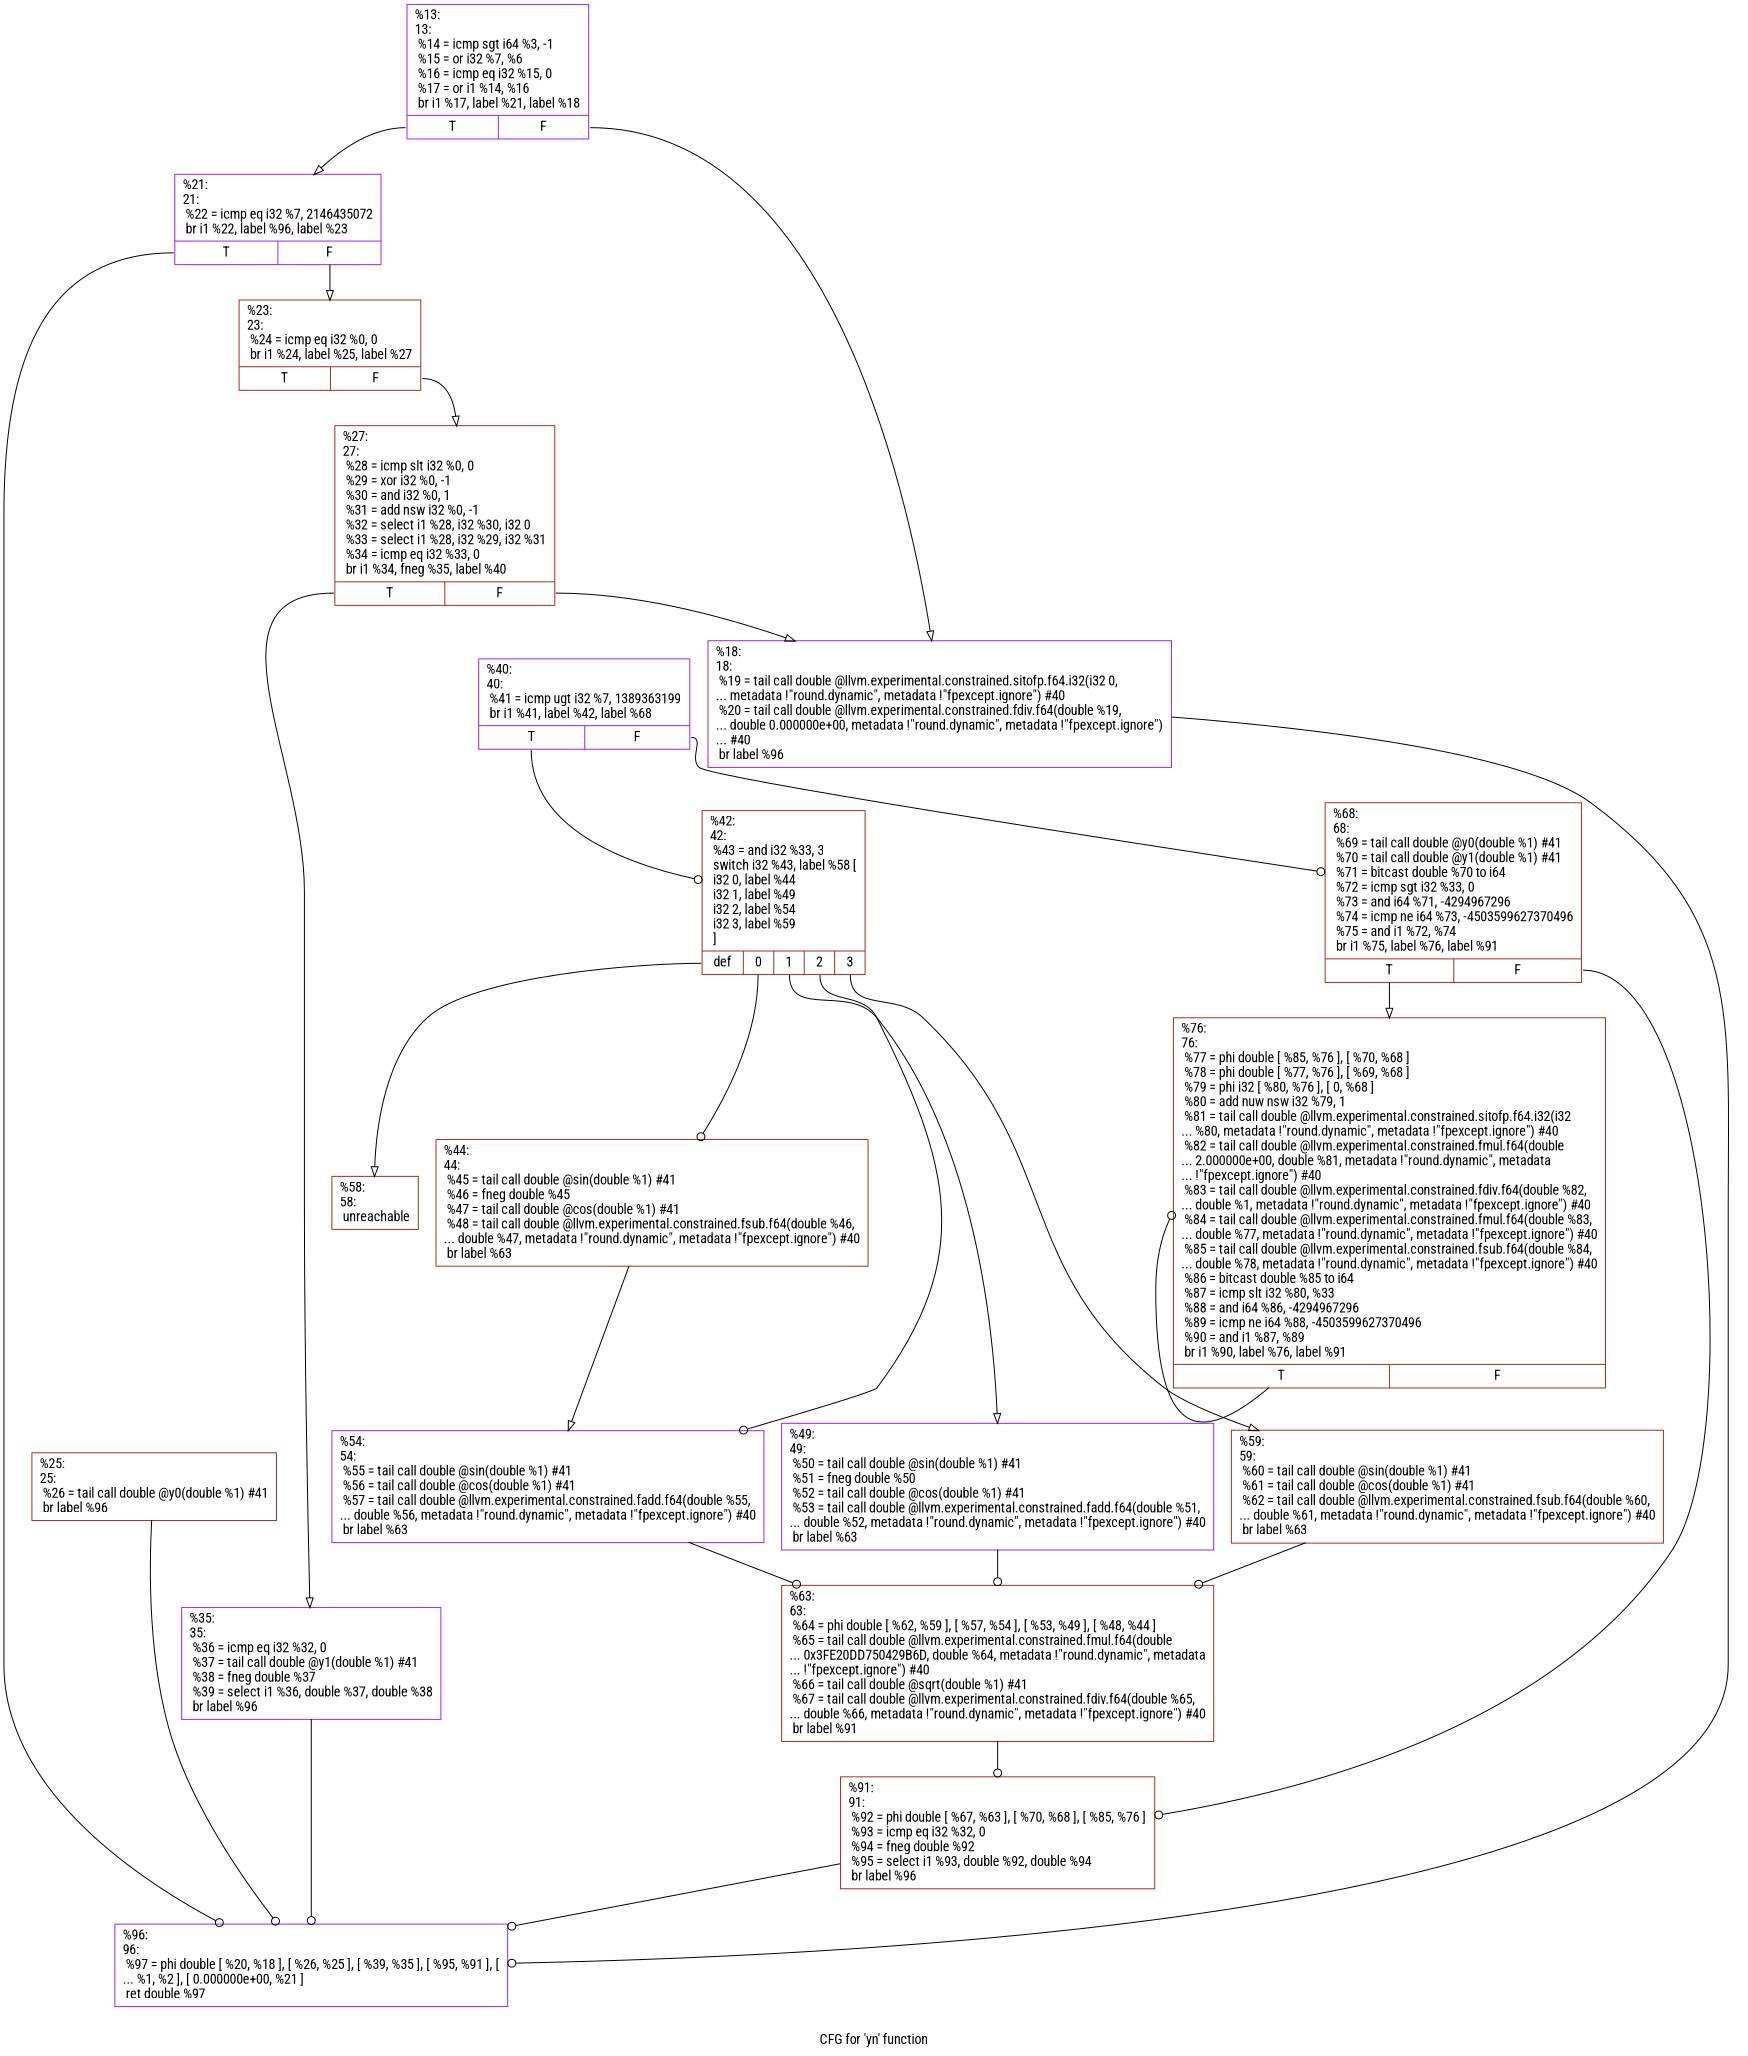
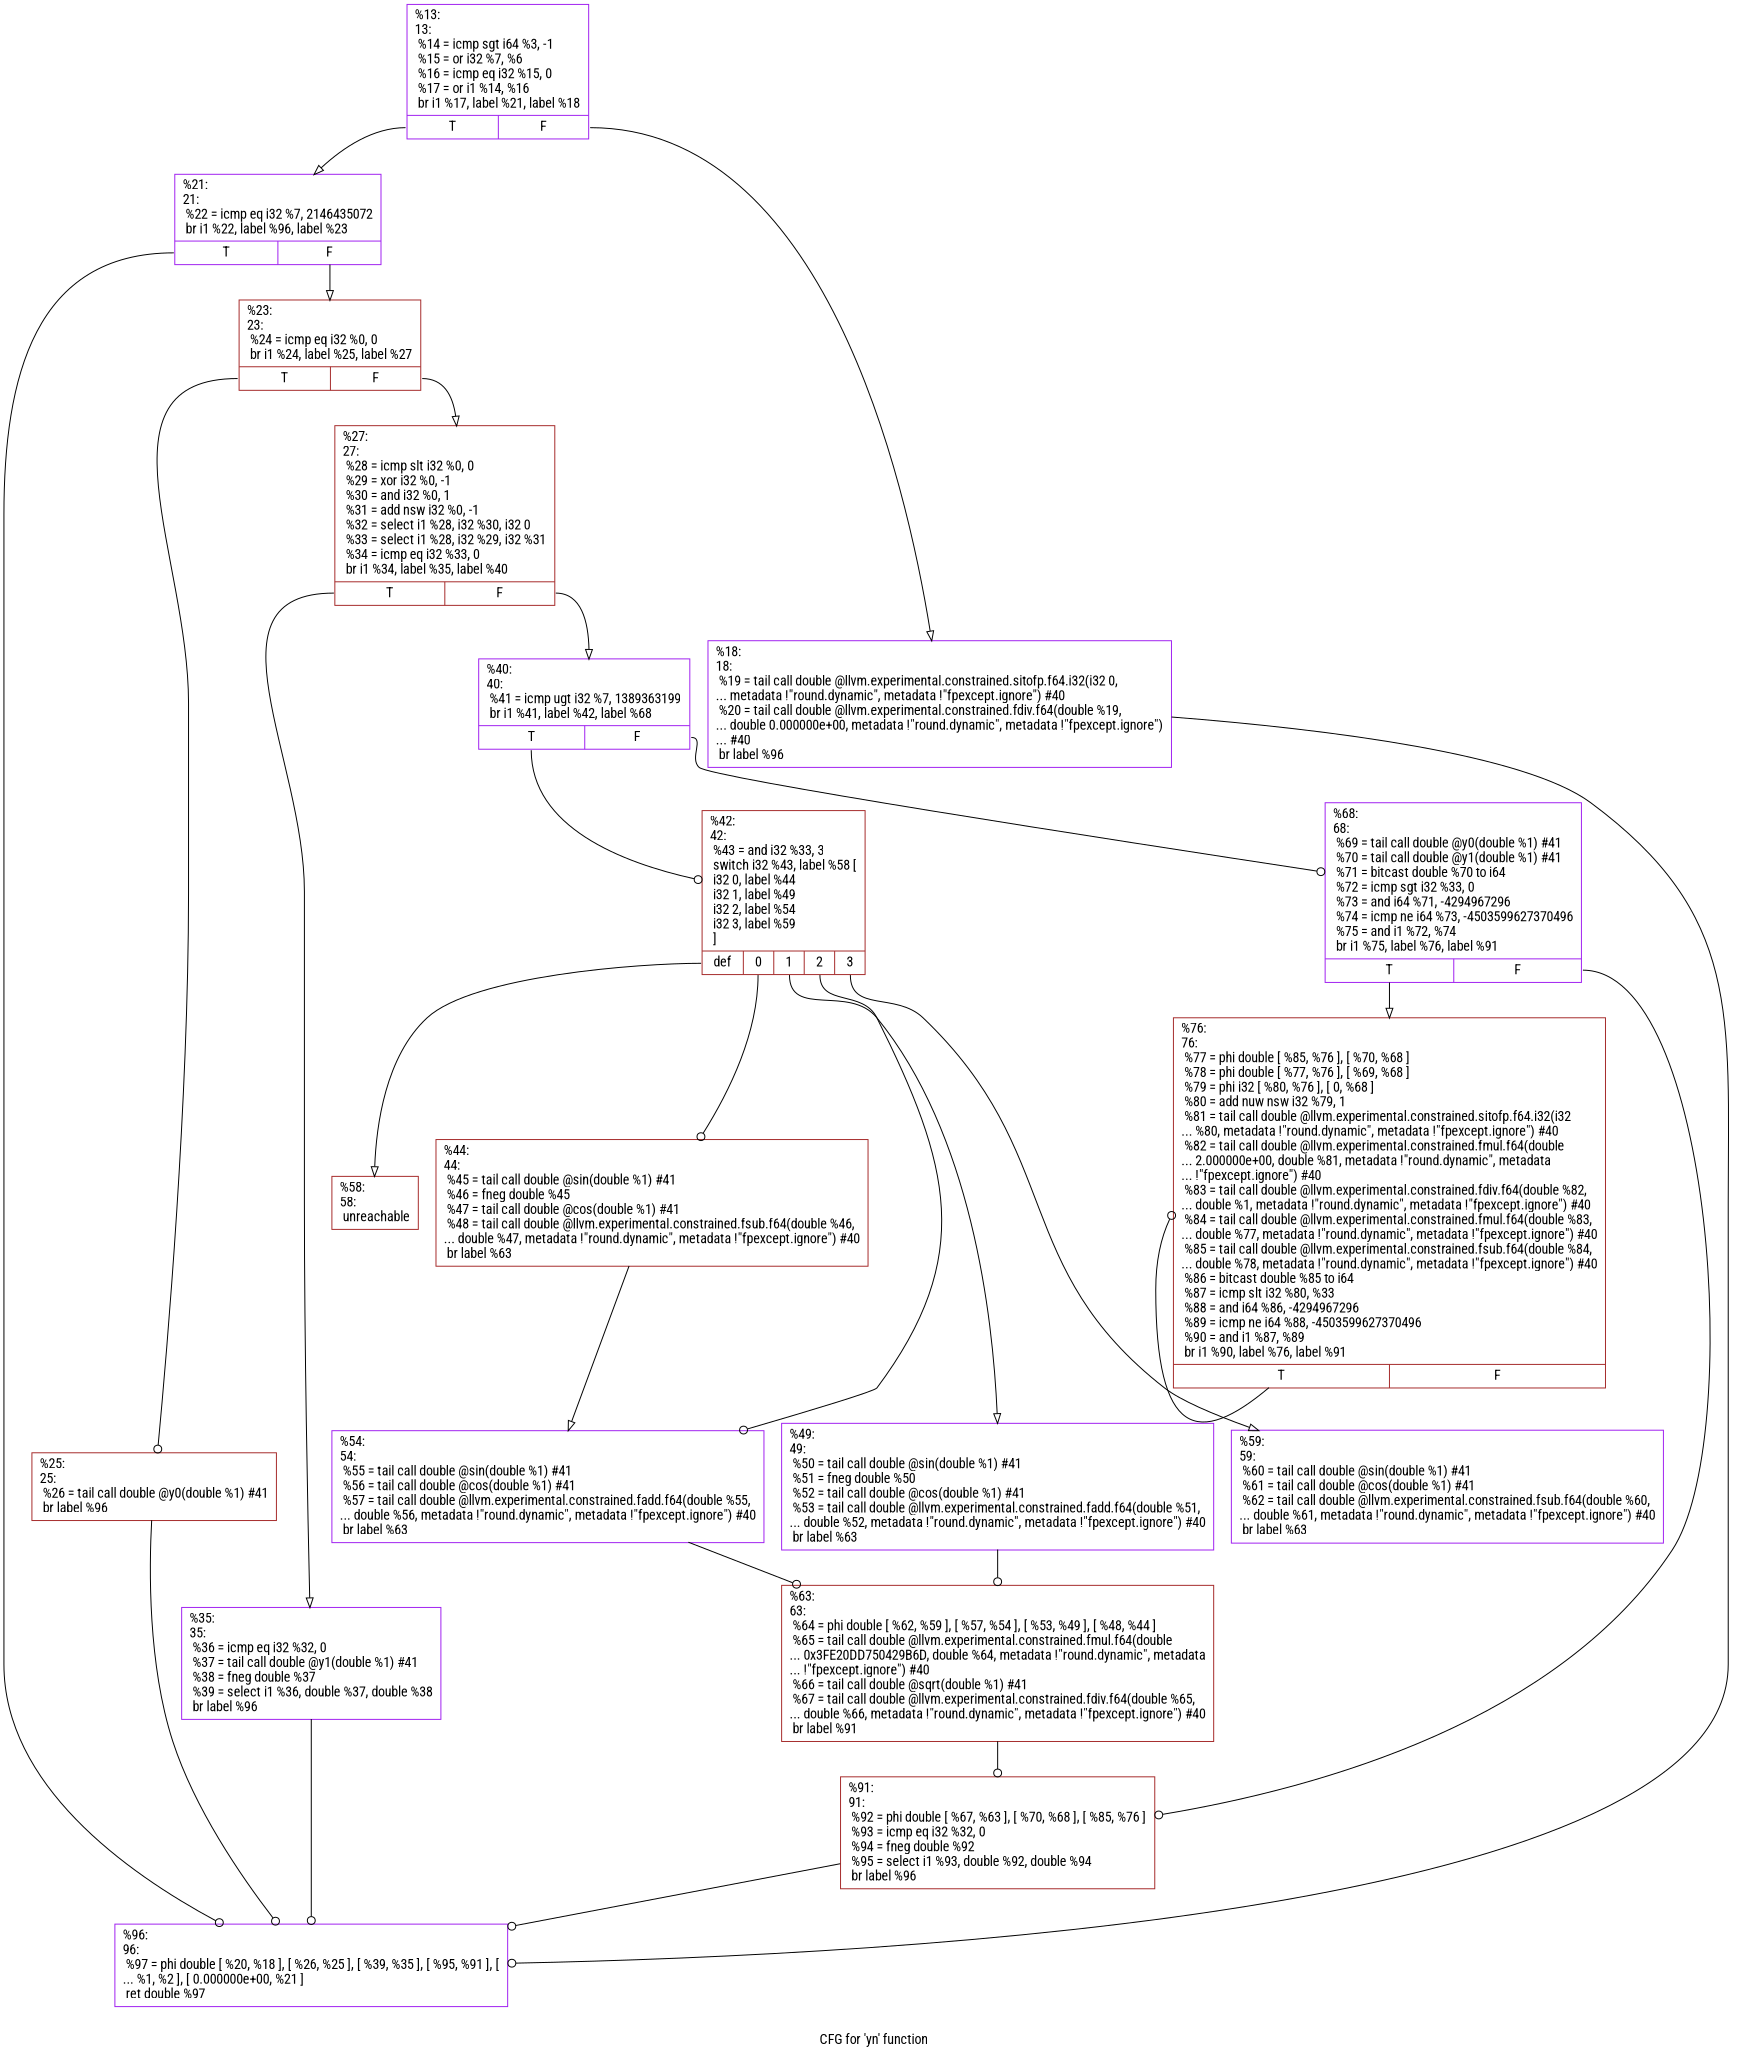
node "%27:": text "br i1 %34, fneg %35, label %40" -> "br i1 %34, label %35, label %40"
edge "%27:" -> "%18:": now "%27:" -> "%40:"
edge "%23:" -> "%25:": added
node "%68:": color brown -> purple
node "%59:": color brown -> purple
edge "%59:" -> "%63:": removed
